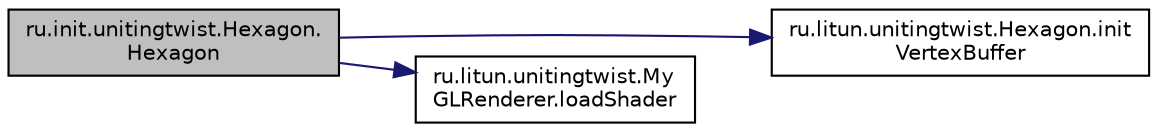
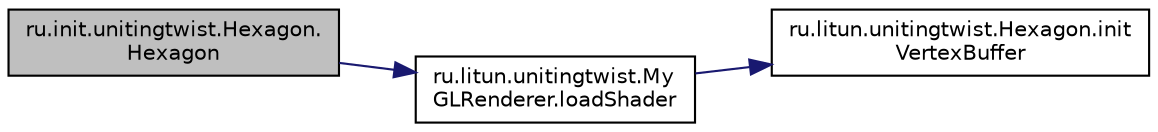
edge "ru.init.unitingtwist.Hexagon. Hexagon" -> "ru.litun.unitingtwist.Hexagon.init VertexBuffer": now "ru.litun.unitingtwist.My GLRenderer.loadShader" -> "ru.litun.unitingtwist.Hexagon.init VertexBuffer"
